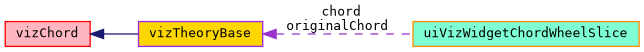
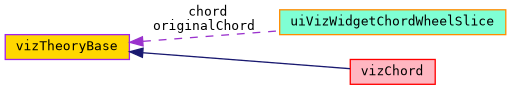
edge "vizTheoryBase" -> "vizChord": reversed
